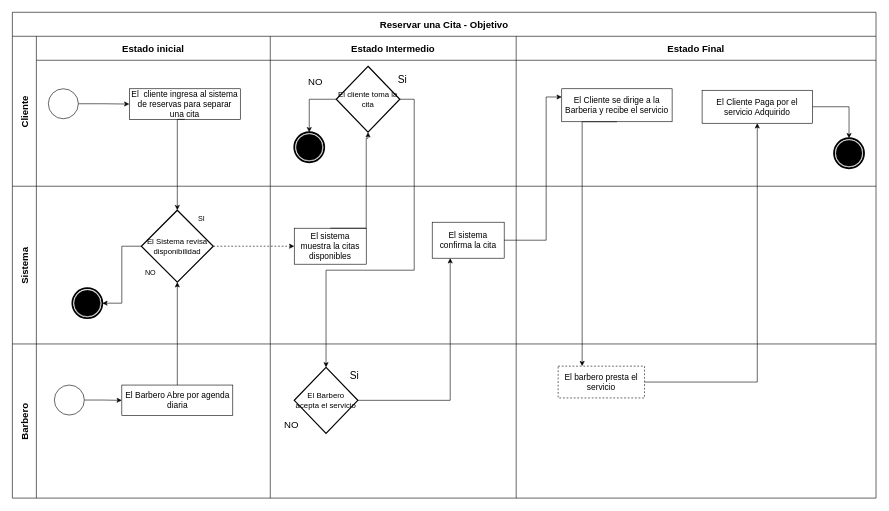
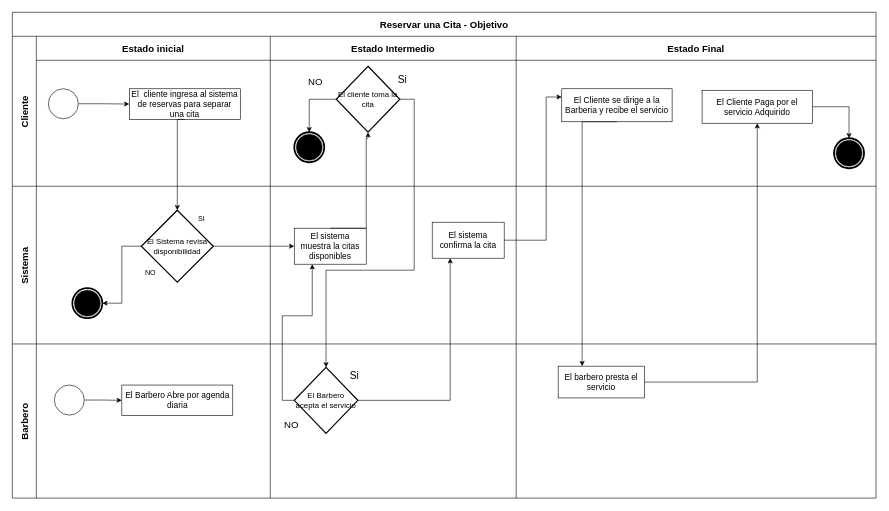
edge "El Sistema revisa disponibilidad" -> "El sistema muestra la citas disponibles": style dashed -> solid
edge "El Barbero Abre por agenda diaria" -> "El Sistema revisa disponibilidad": removed
edge "El Barbero acepta el servicio" -> "El sistema muestra la citas disponibles": added
node "El barbero presta el servicio": style dashed -> solid
